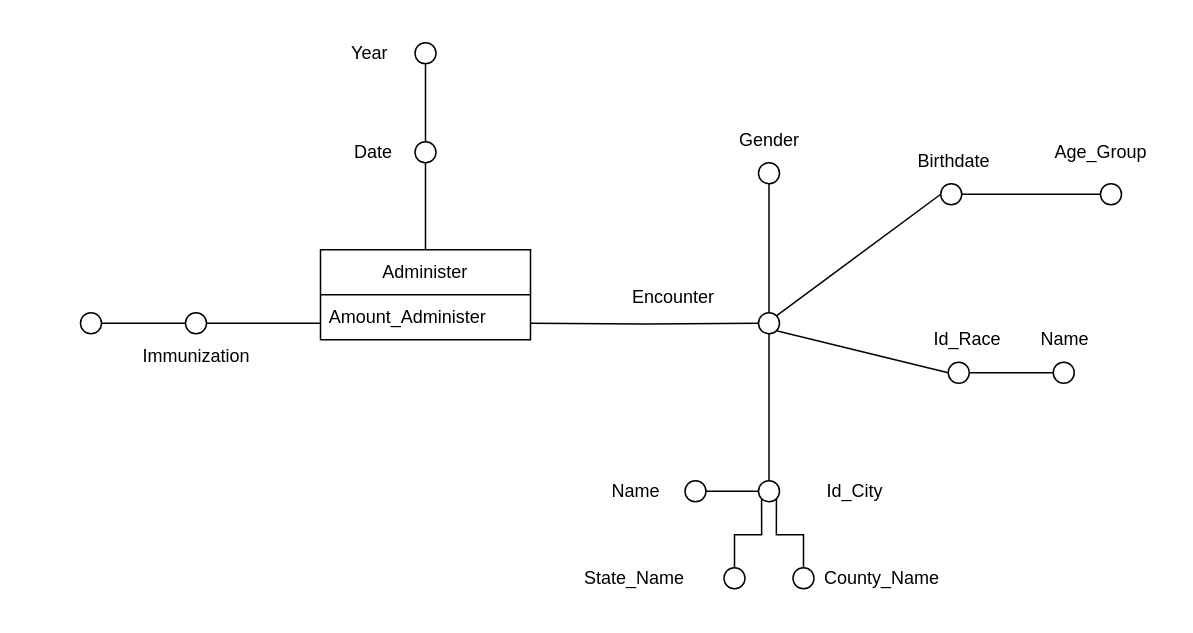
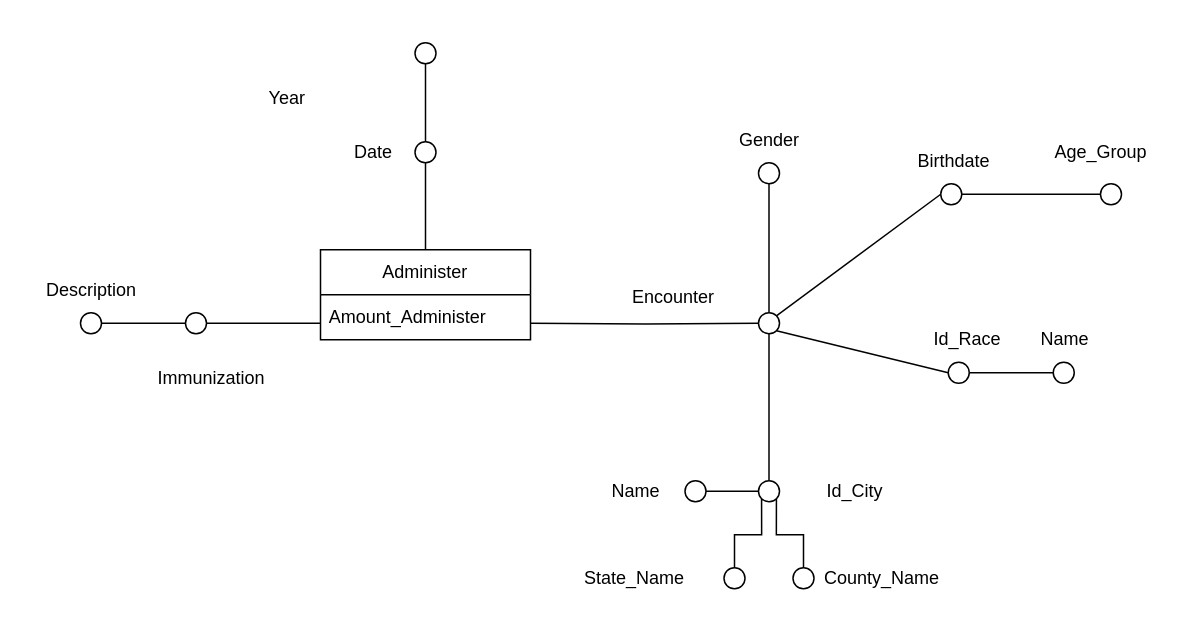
node "Year": moved (370, 53) -> (287, 98)
node "Description": added
node "Immunization": moved (196, 356) -> (211, 379)
